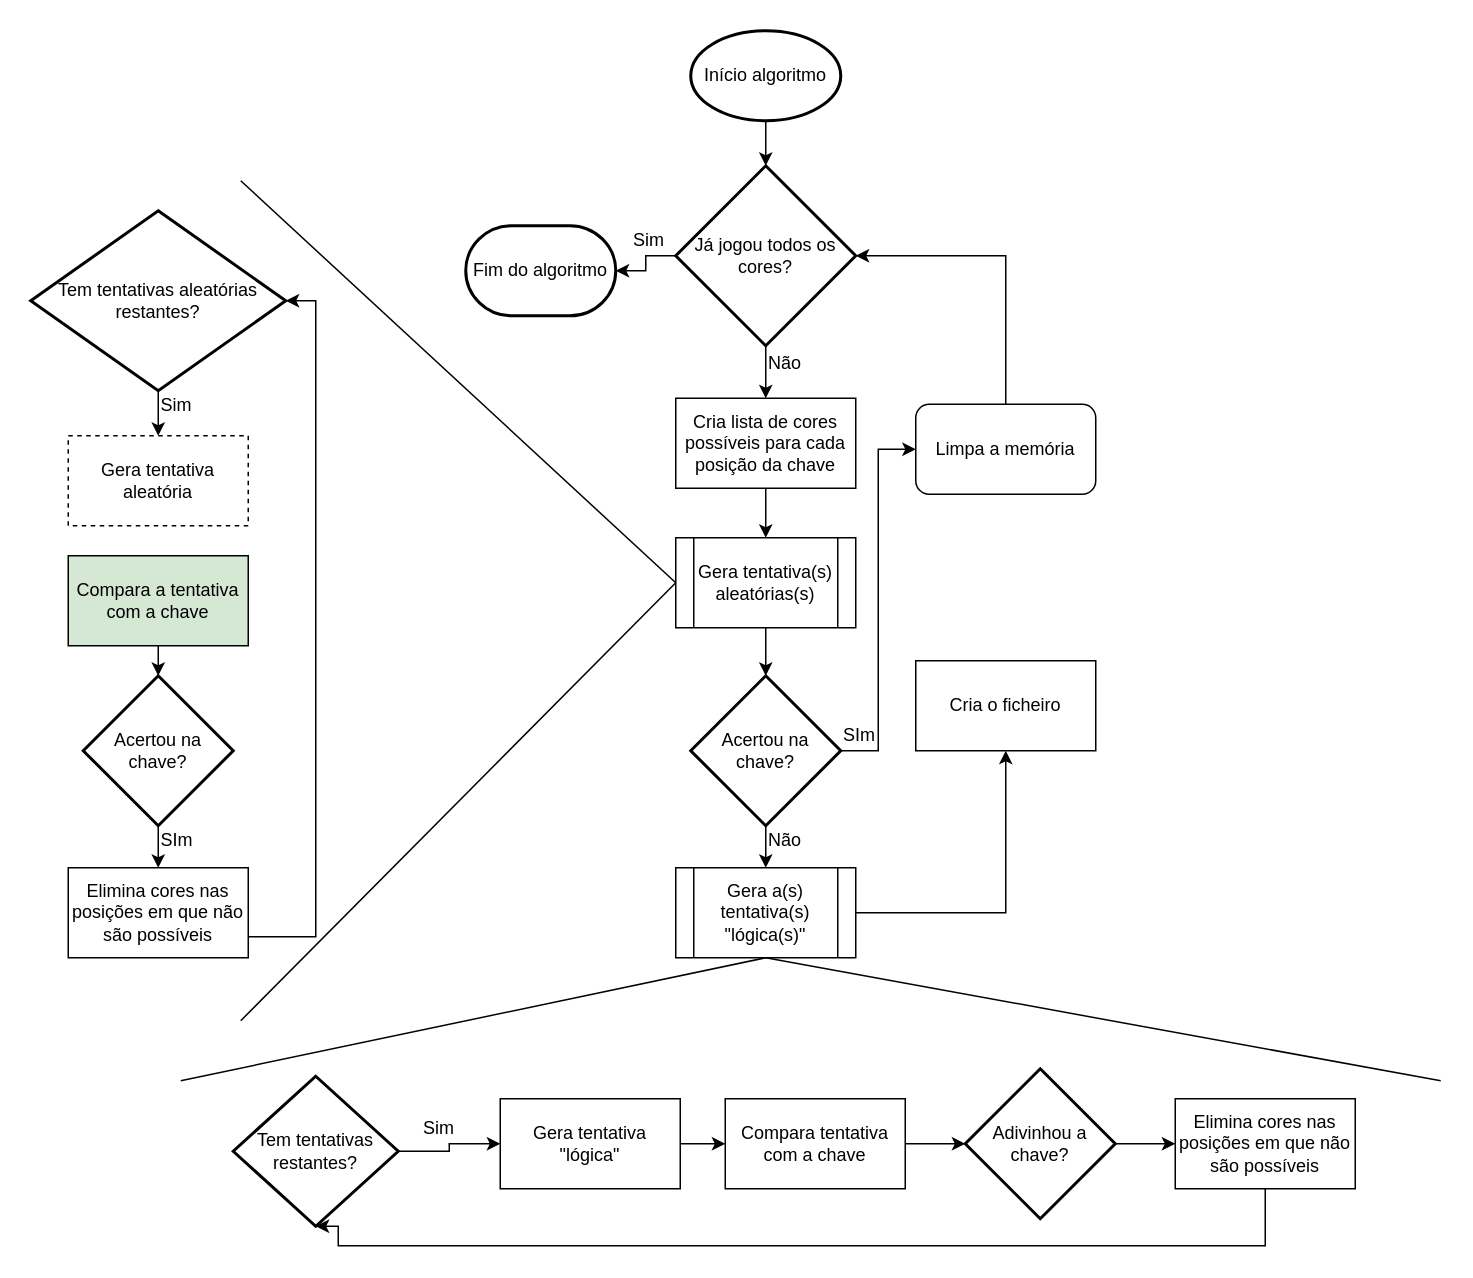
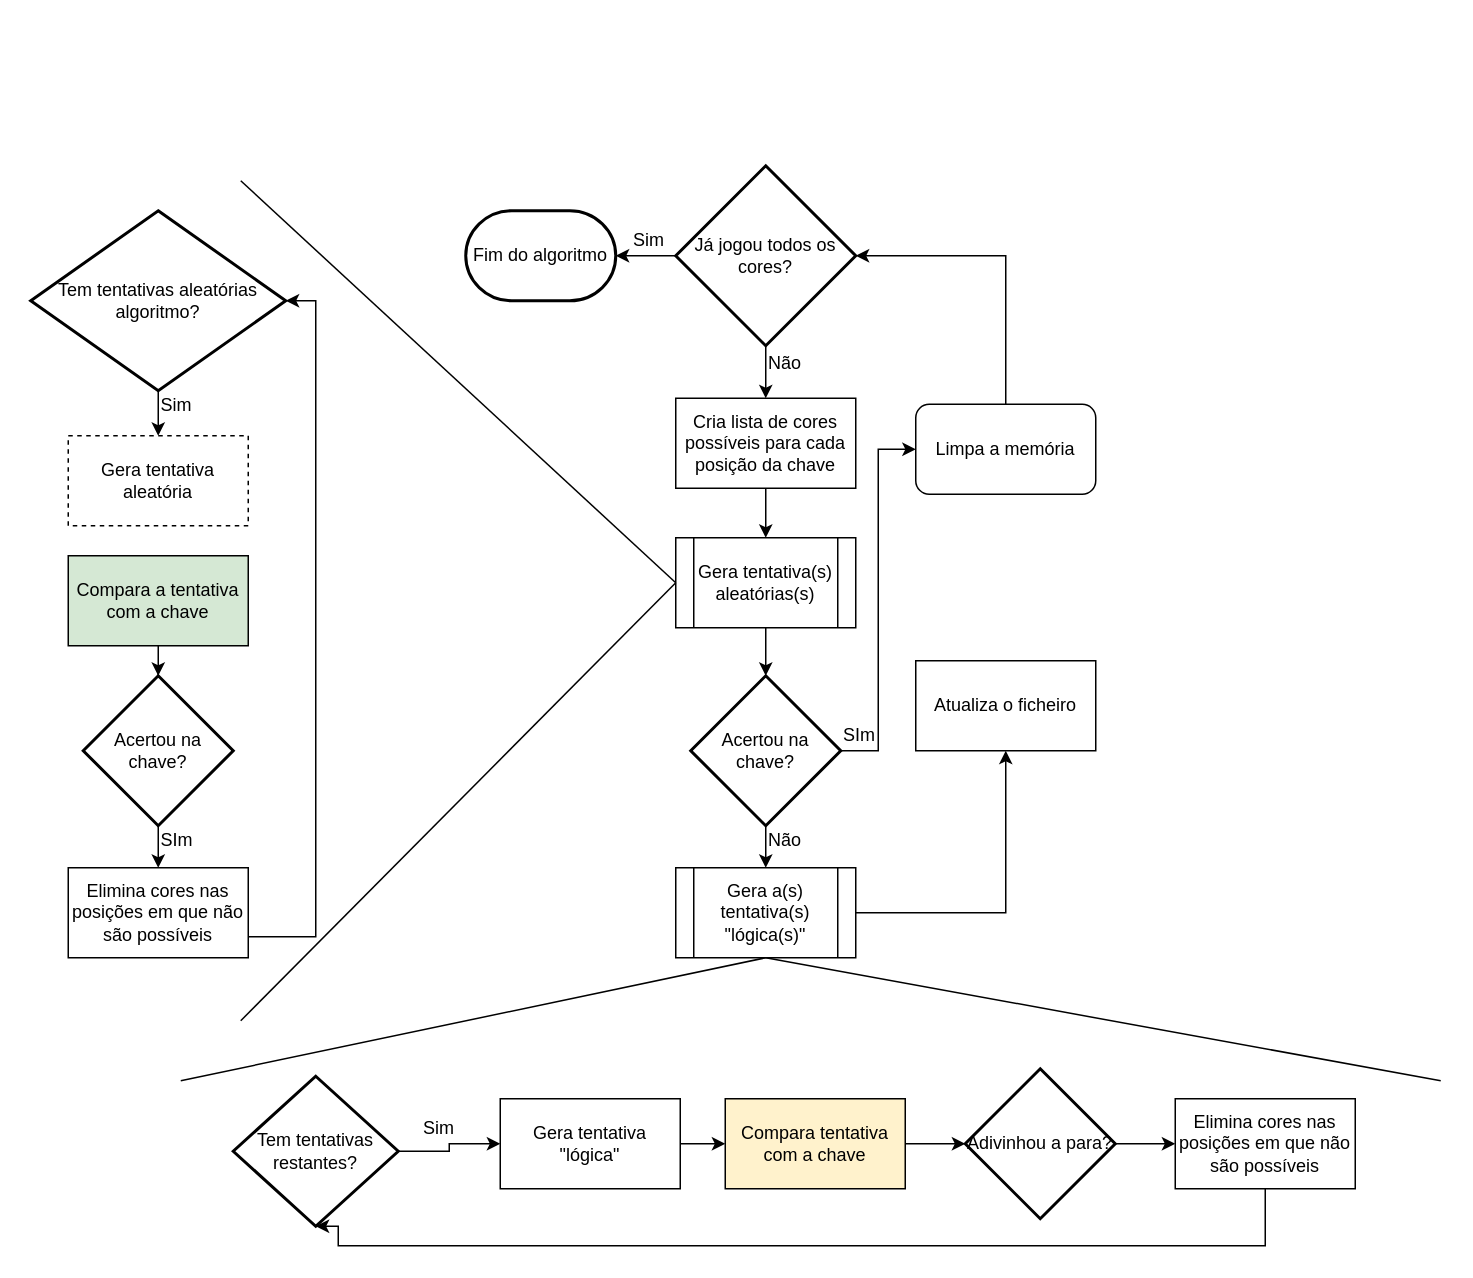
node "Início algoritmo": removed
edge "Início algoritmo" -> "Já jogou todos os cores?": removed
node "Fim do algoritmo": moved (541, 271) -> (541, 256)
node "Tem tentativas aleatórias restantes?": label "Tem tentativas aleatórias restantes?" -> "Tem tentativas aleatórias algoritmo?"
node "Cria o ficheiro": label "Cria o ficheiro" -> "Atualiza o ficheiro"
node "Compara tentativa com a chave": fillcolor #ffffff -> #fff2cc
node "Adivinhou a chave?": label "Adivinhou a chave?" -> "Adivinhou a para?"
